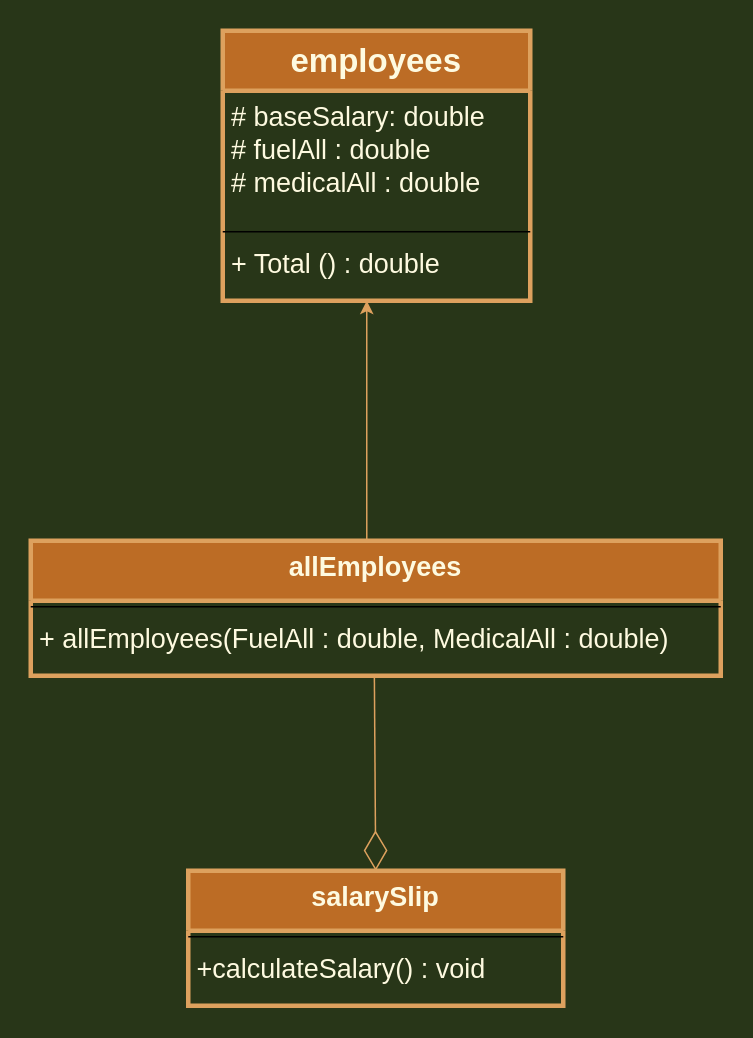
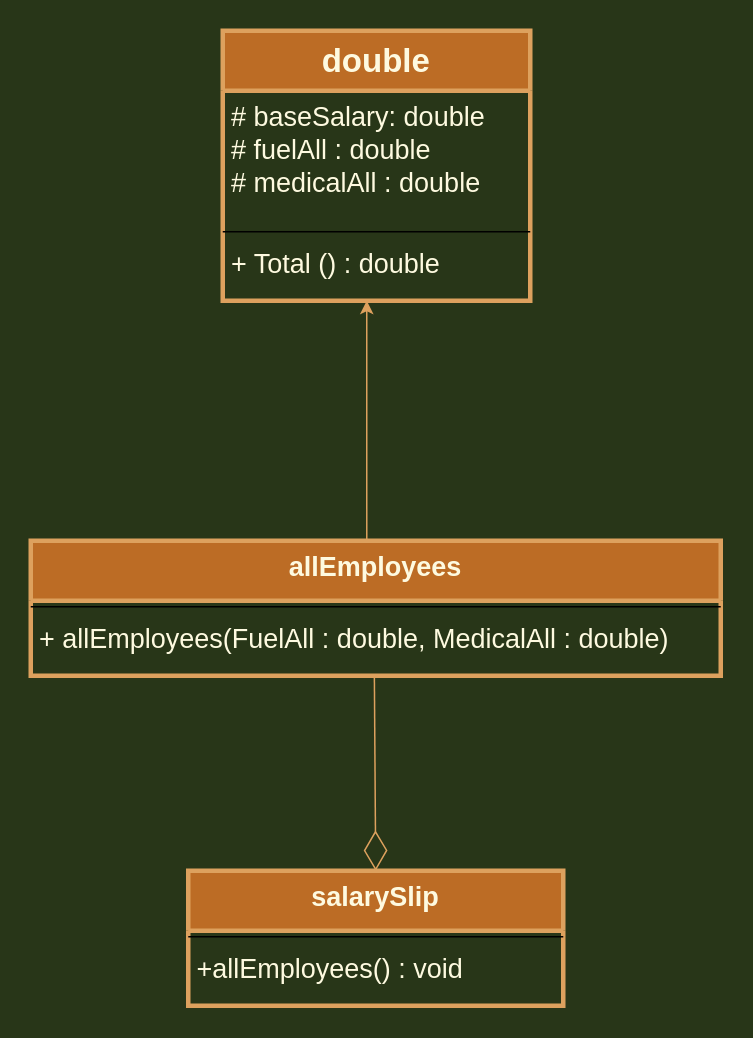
node "employees": label "employees" -> "double"
node "+calculateSalary() : void": label "+calculateSalary() : void" -> "+allEmployees() : void"
